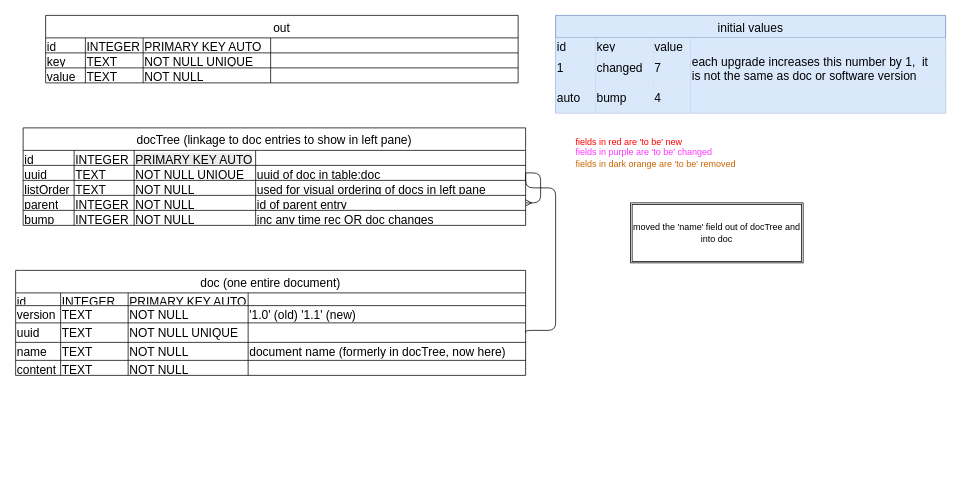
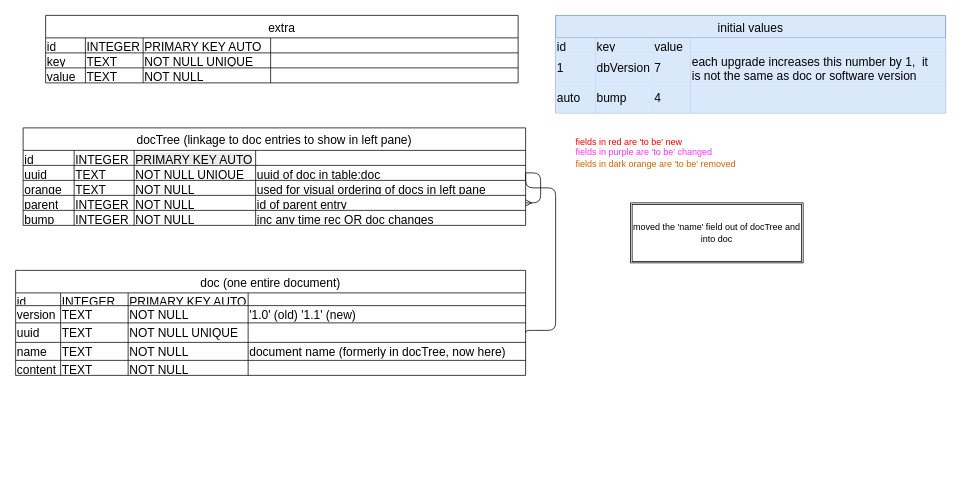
node "out": label "out" -> "extra"
node "changed": label "changed" -> "dbVersion"
node "listOrder": label "listOrder" -> "orange"
